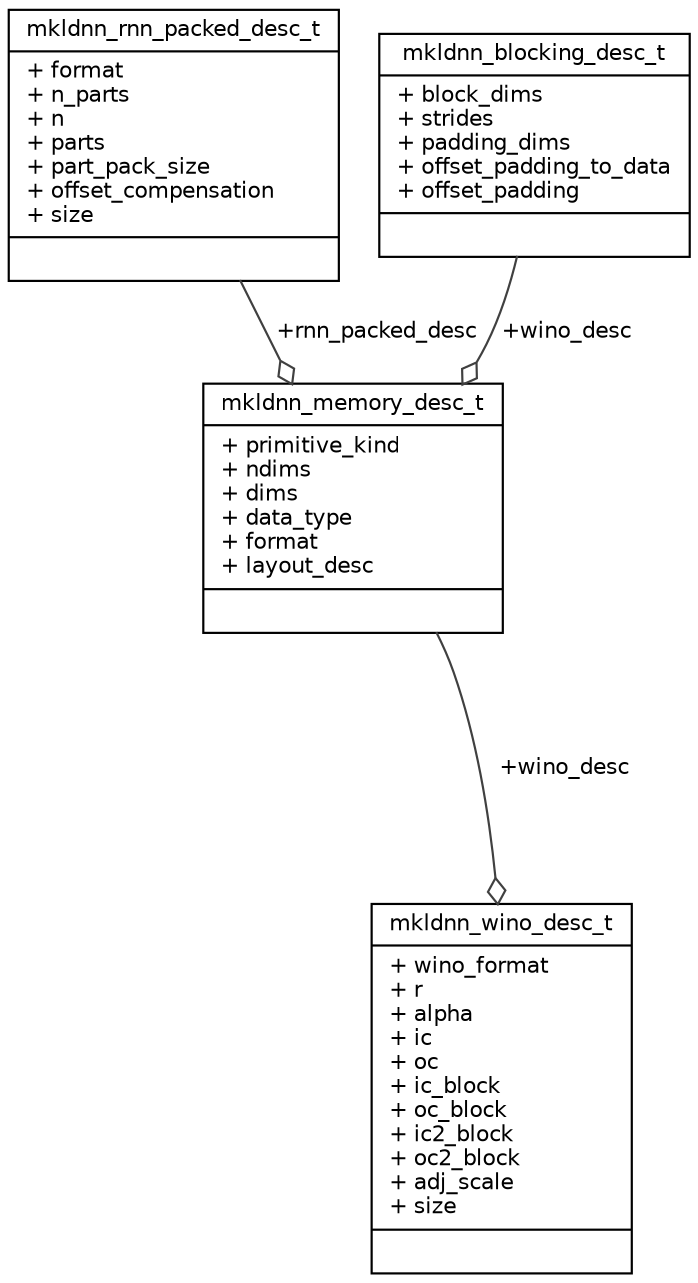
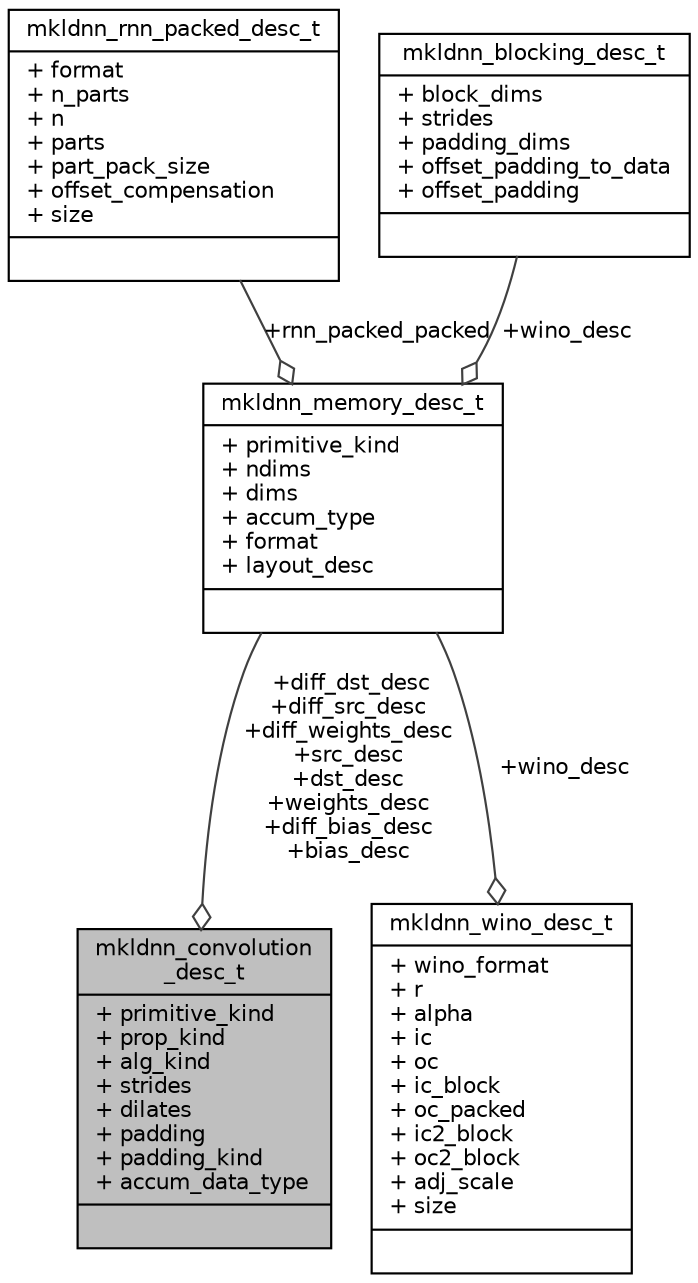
edge "mkldnn_rnn_packed_desc_t" -> "mkldnn_memory_desc_t": label " +rnn_packed_desc" -> " +rnn_packed_packed"
node "mkldnn_memory_desc_t": text "+ data_type" -> "+ accum_type"
node "mkldnn_convolution": added
node "mkldnn_wino_desc_t": text "+ oc_block" -> "+ oc_packed"
